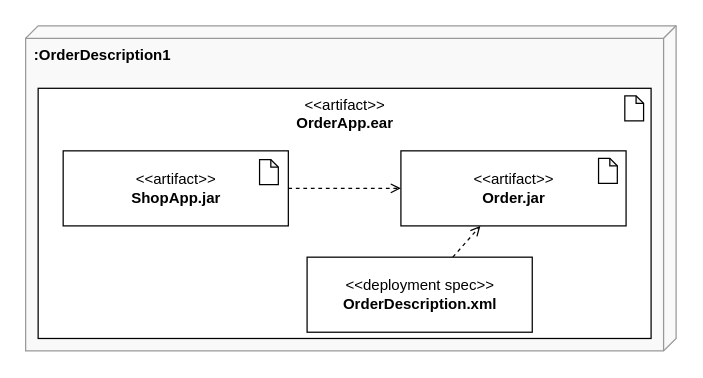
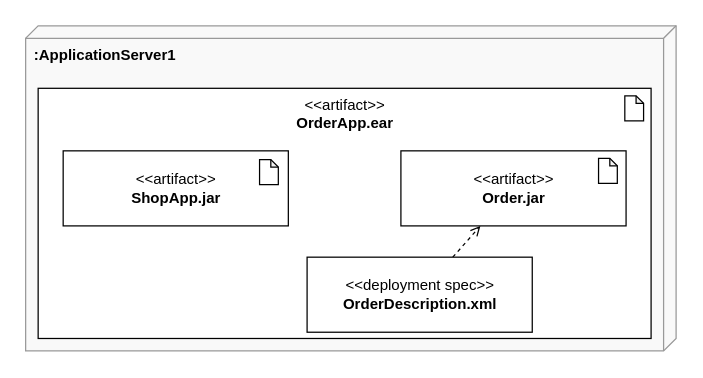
node ":OrderDescription1": label ":OrderDescription1" -> ":ApplicationServer1"
edge "<<artifact>> ShopApp.jar" -> "<<artifact>> Order.jar": removed
